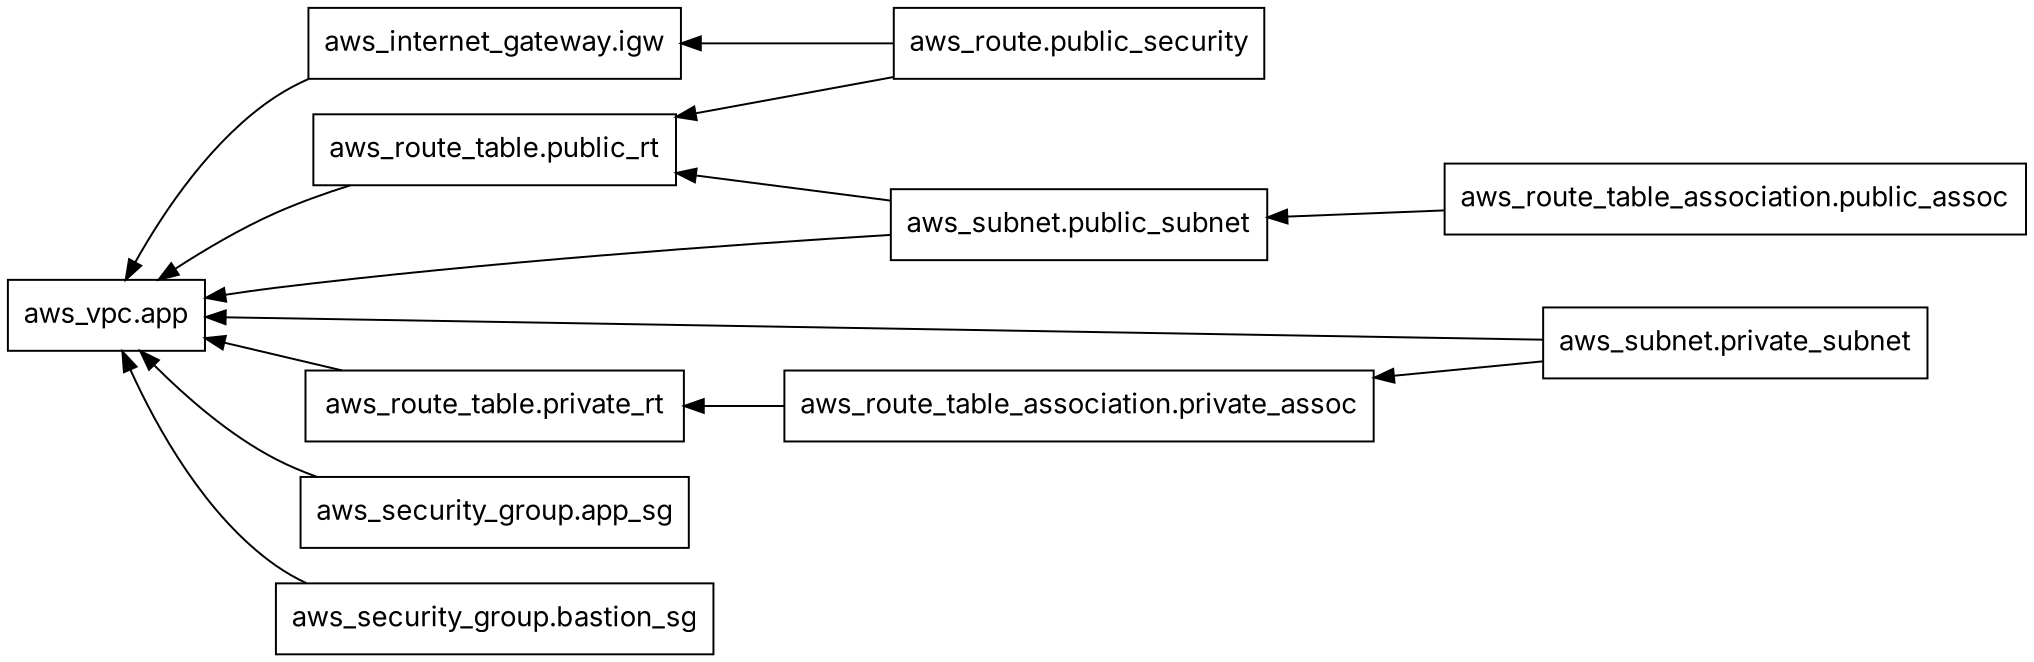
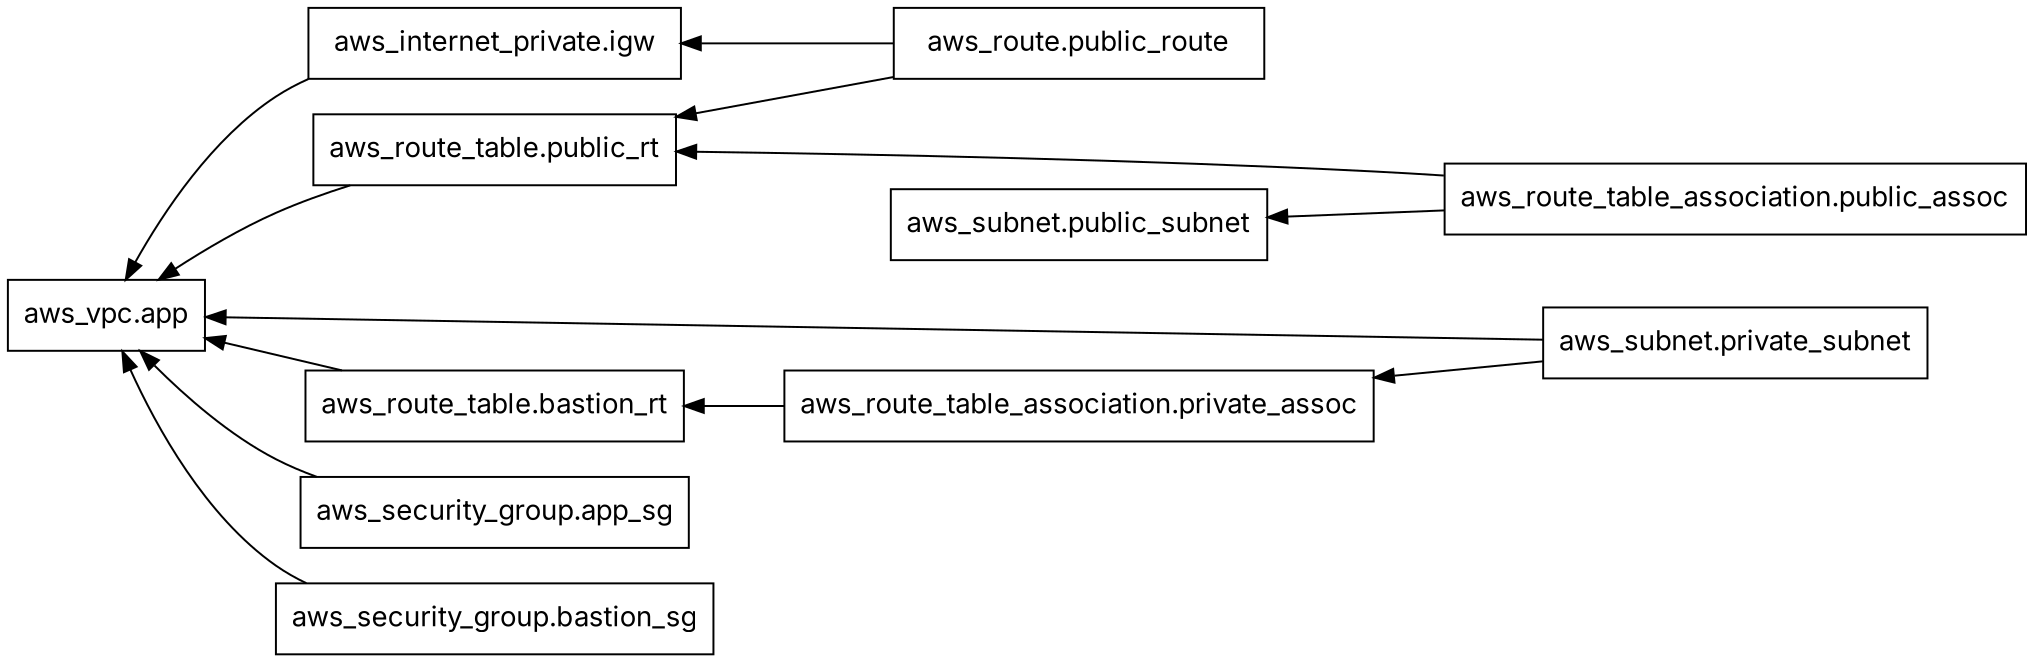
node "aws_internet_gateway.igw": label "aws_internet_gateway.igw" -> "aws_internet_private.igw"
node "aws_route.public_security": label "aws_route.public_security" -> "aws_route.public_route"
edge "aws_subnet.public_subnet" -> "aws_route_table.public_rt": now "aws_route_table_association.public_assoc" -> "aws_route_table.public_rt"
edge "aws_subnet.public_subnet" -> "aws_vpc.app": removed
node "aws_route_table.private_rt": label "aws_route_table.private_rt" -> "aws_route_table.bastion_rt"
